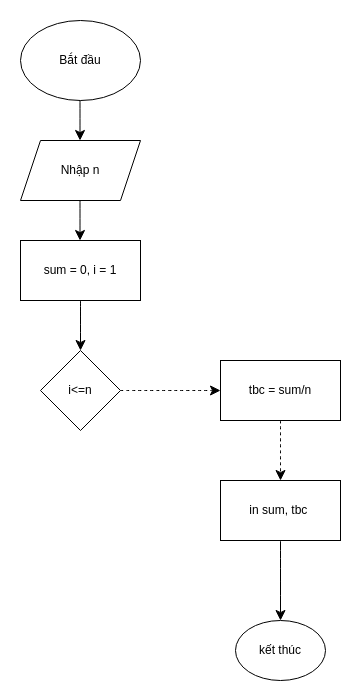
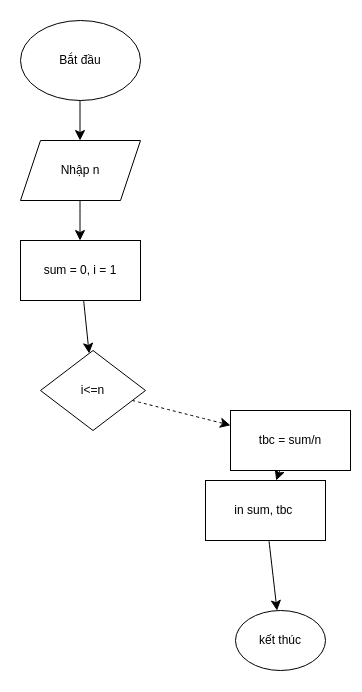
node "i<=n": size 80x80 -> 105x80
node "tbc = sum/n": moved (281, 391) -> (291, 441)
node "in sum, tbc": moved (281, 511) -> (266, 511)
node "kết thúc": moved (281, 651) -> (281, 641)
